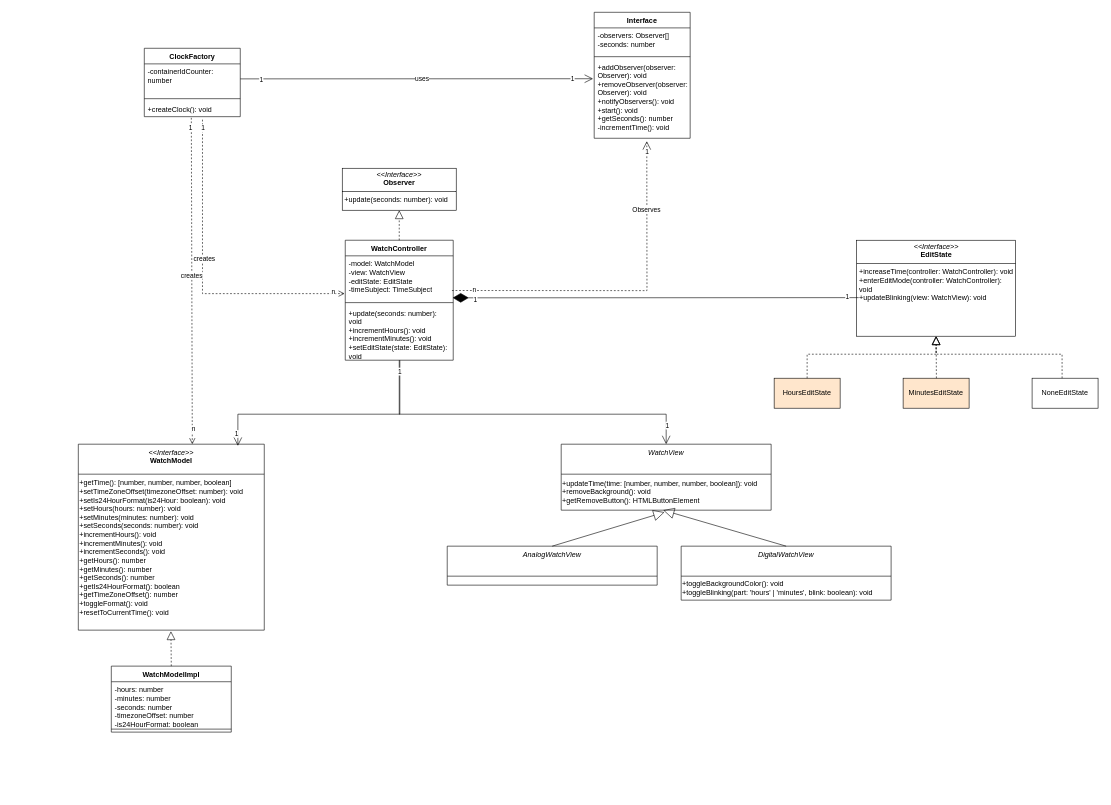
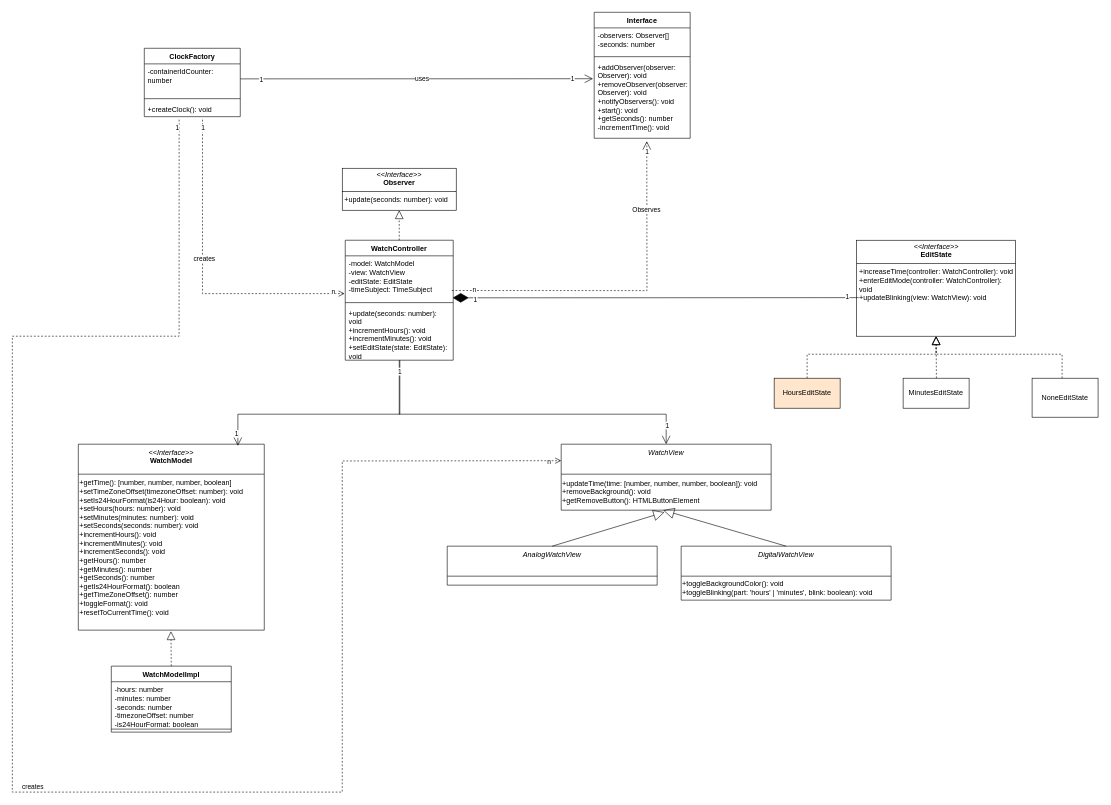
edge "+createClock(): void" -> "<<Interface>>WatchModel": removed, labels "1", "creates", "n"
node "MinutesEditState": fillcolor #ffe6cc -> #ffffff
node "NoneEditState": size 66x30 -> 66x39
edge "+createClock(): void" -> "WatchView": added, labels "1", "creates", "n"
